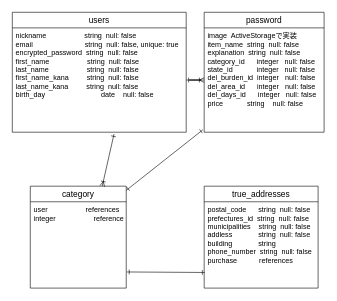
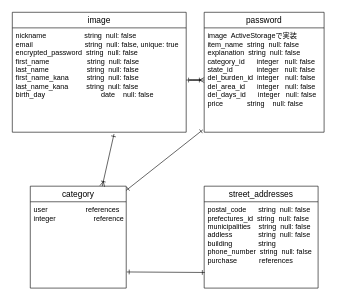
node "users": label "users" -> "image"
node "true_addresses": label "true_addresses" -> "street_addresses"
